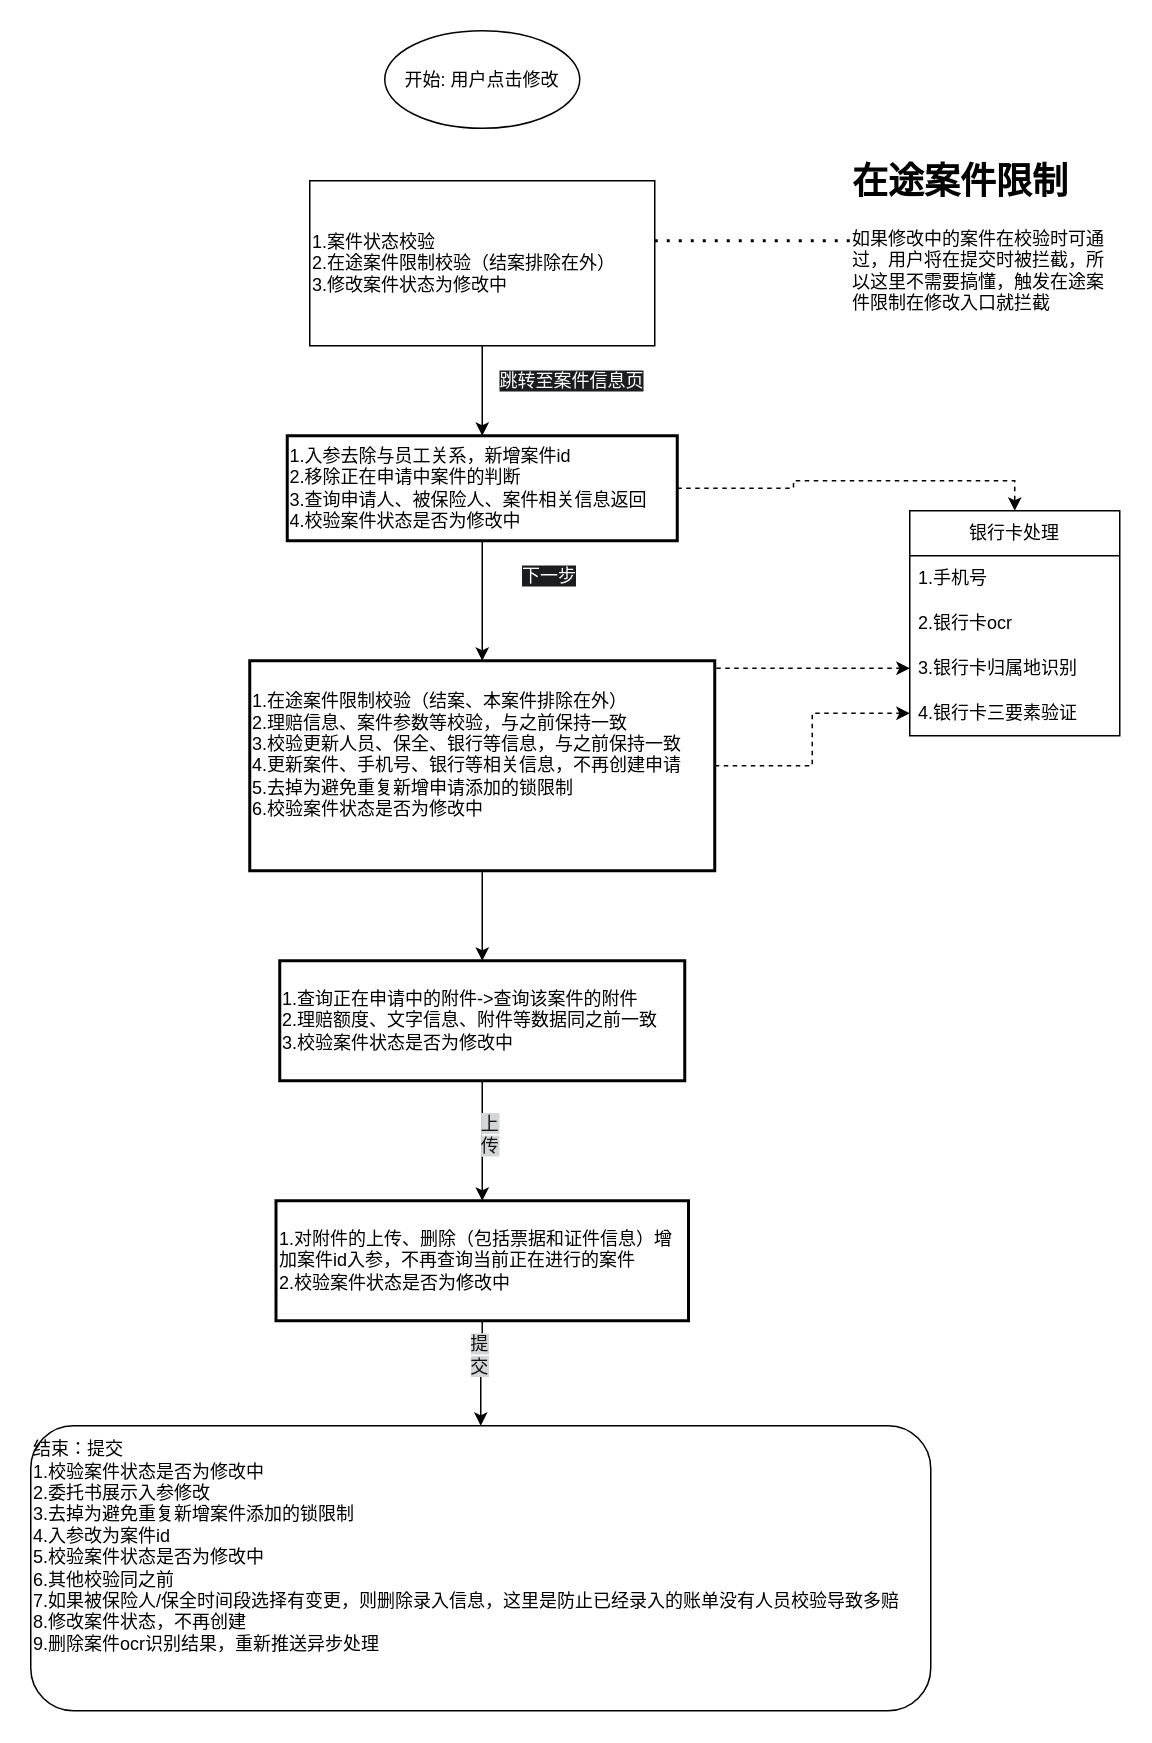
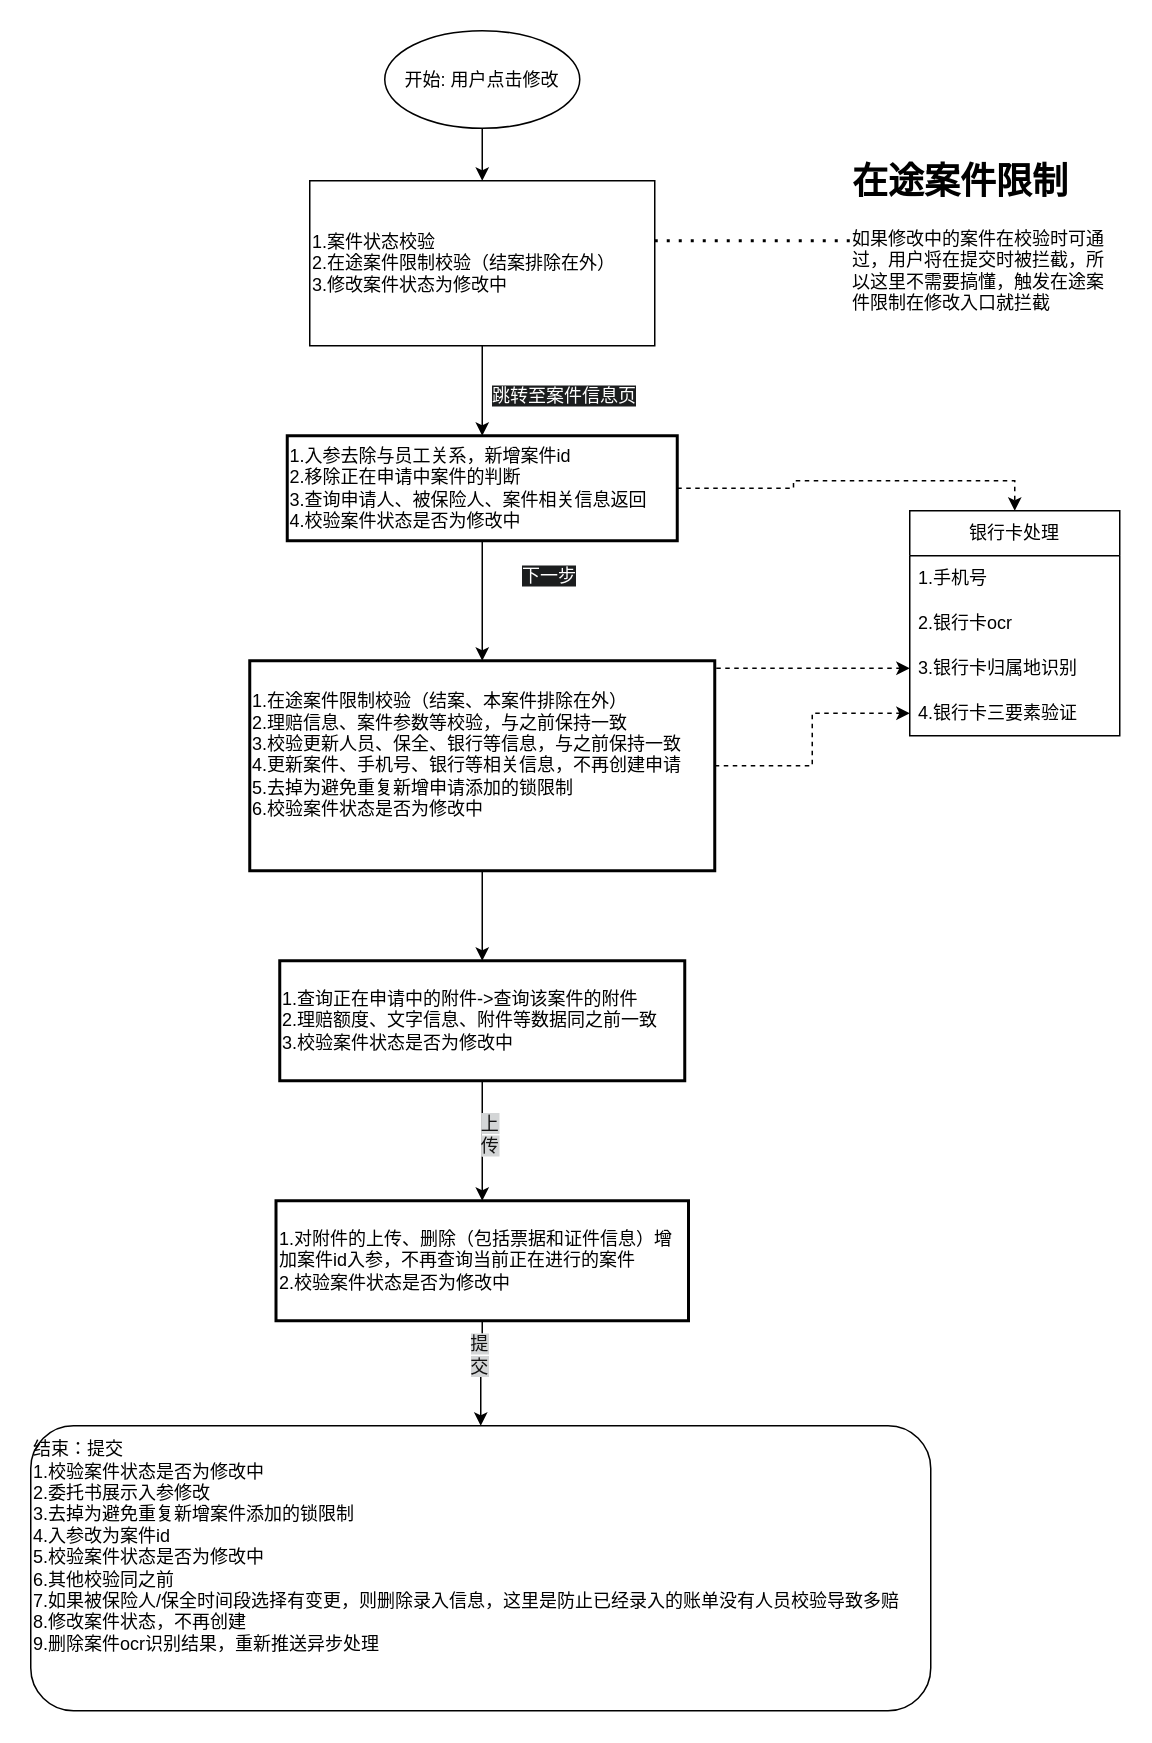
edge "开始: 用户点击修改" -> "1.案件状态校验 2.在途案件限制校验（结案排除在外） 3.修改案件状态为修改中": added
node "跳转至案件信息页": moved (587, 383) -> (580, 398)
